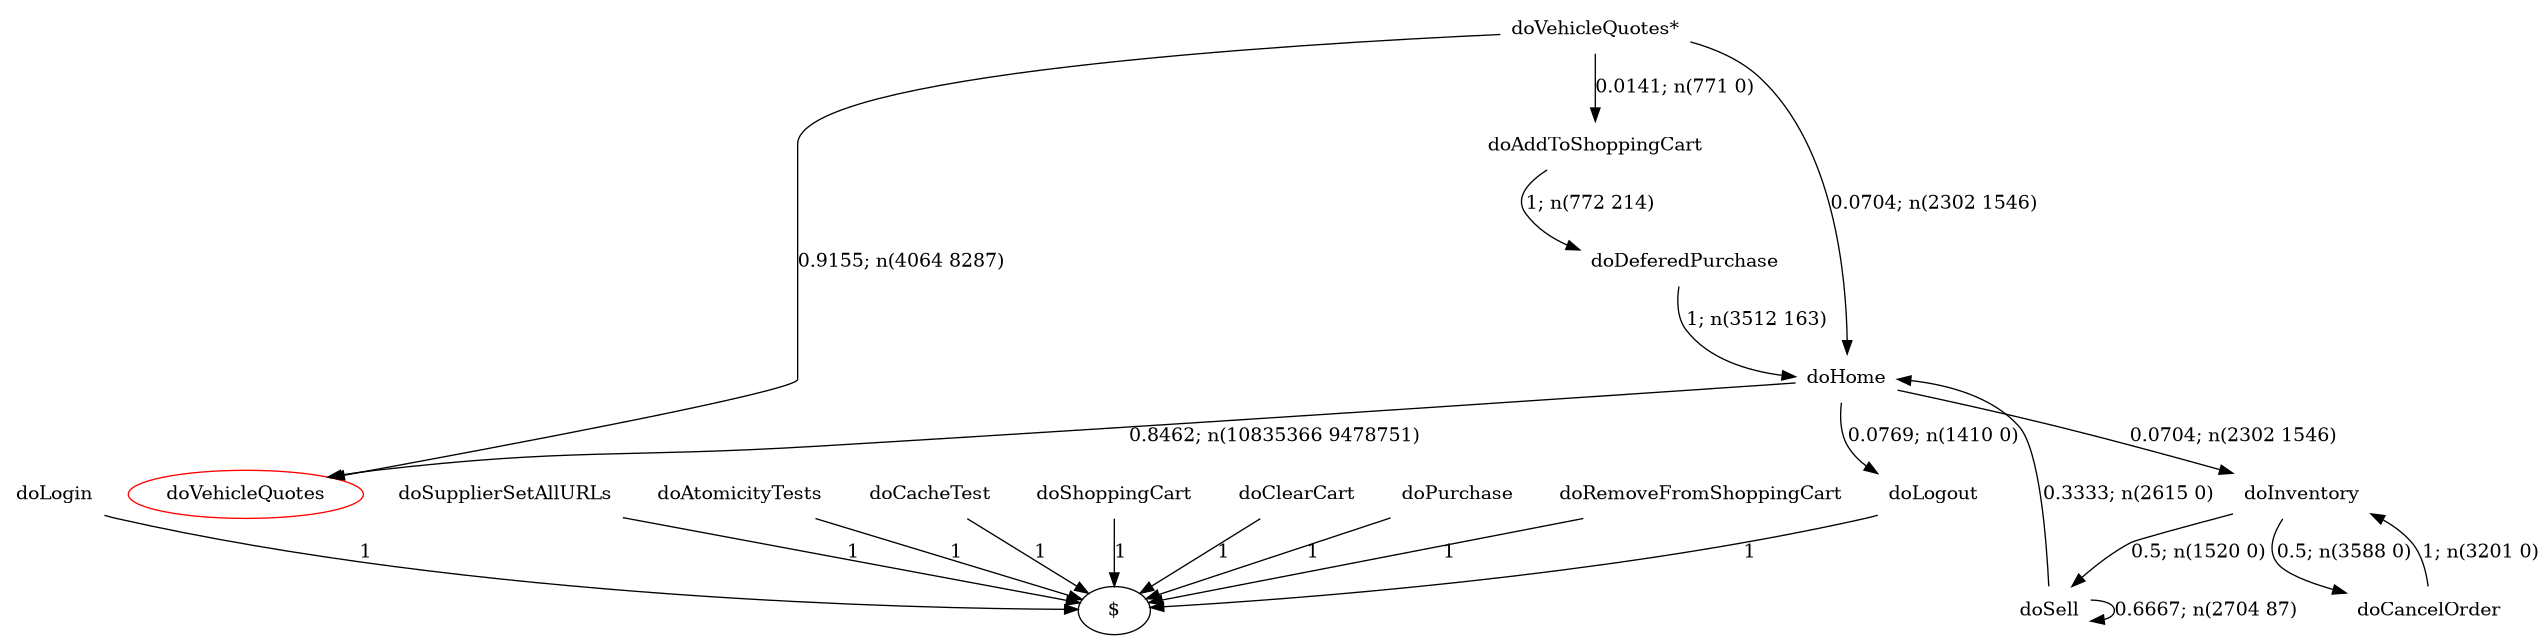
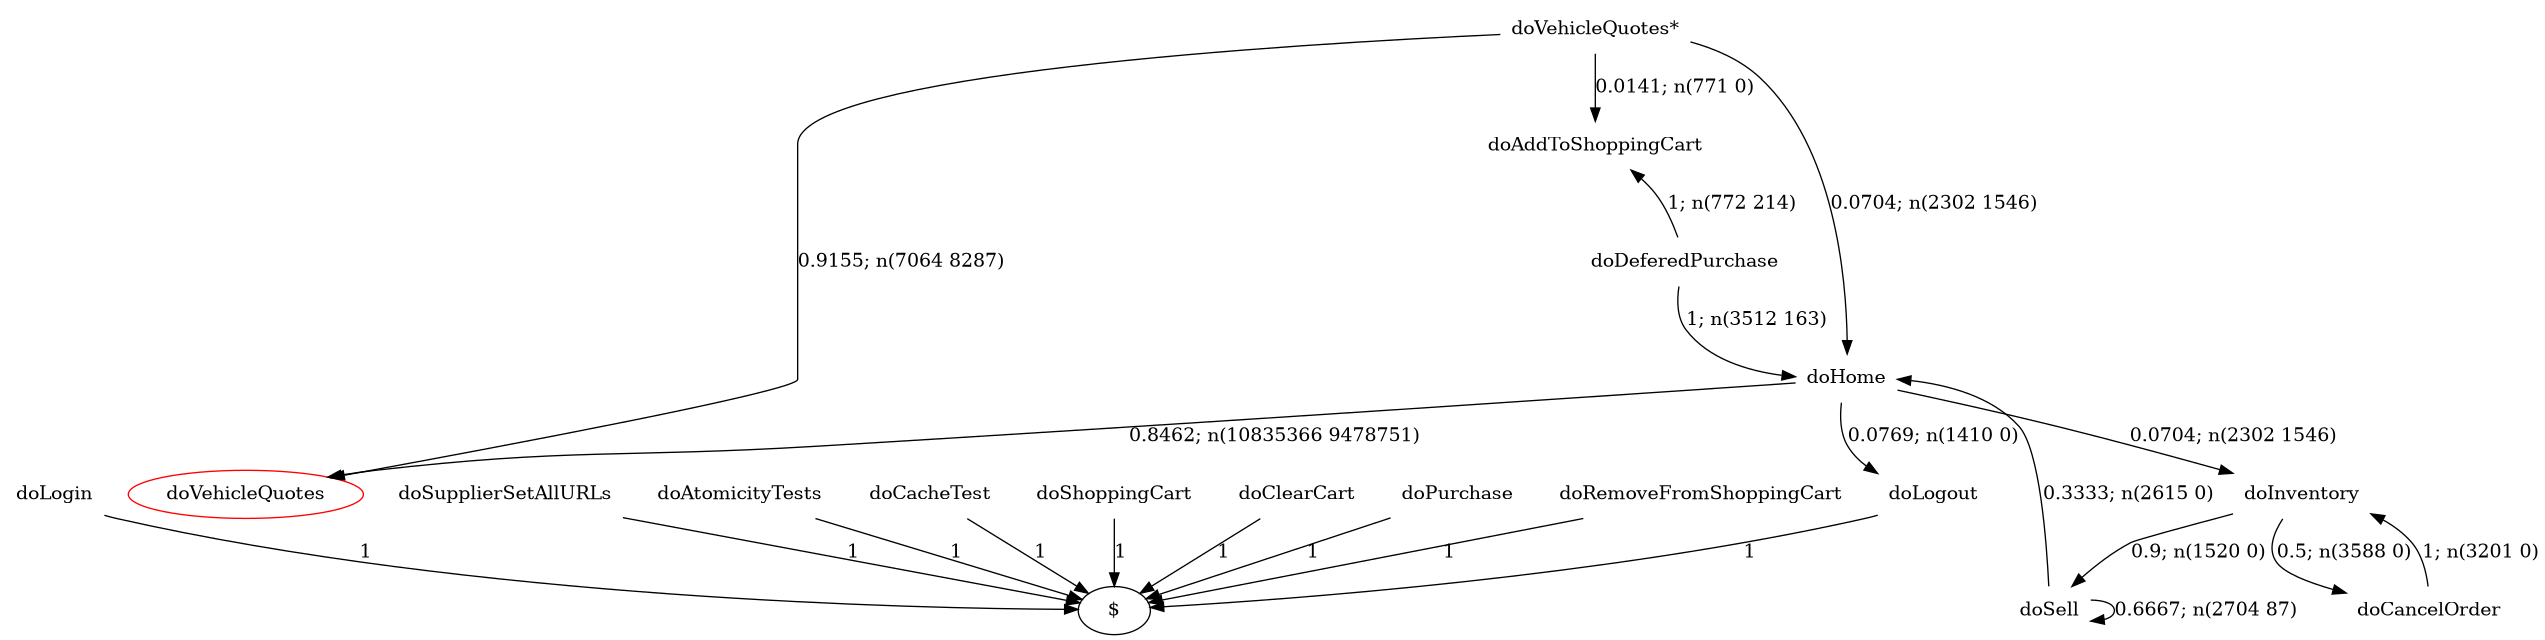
edge "doAddToShoppingCart" -> "doDeferedPurchase": reversed
edge "doVehicleQuotes*" -> "doVehicleQuotes": label "0.9155; n(4064 8287)" -> "0.9155; n(7064 8287)"
edge "doInventory" -> "doSell": label "0.5; n(1520 0)" -> "0.9; n(1520 0)"
